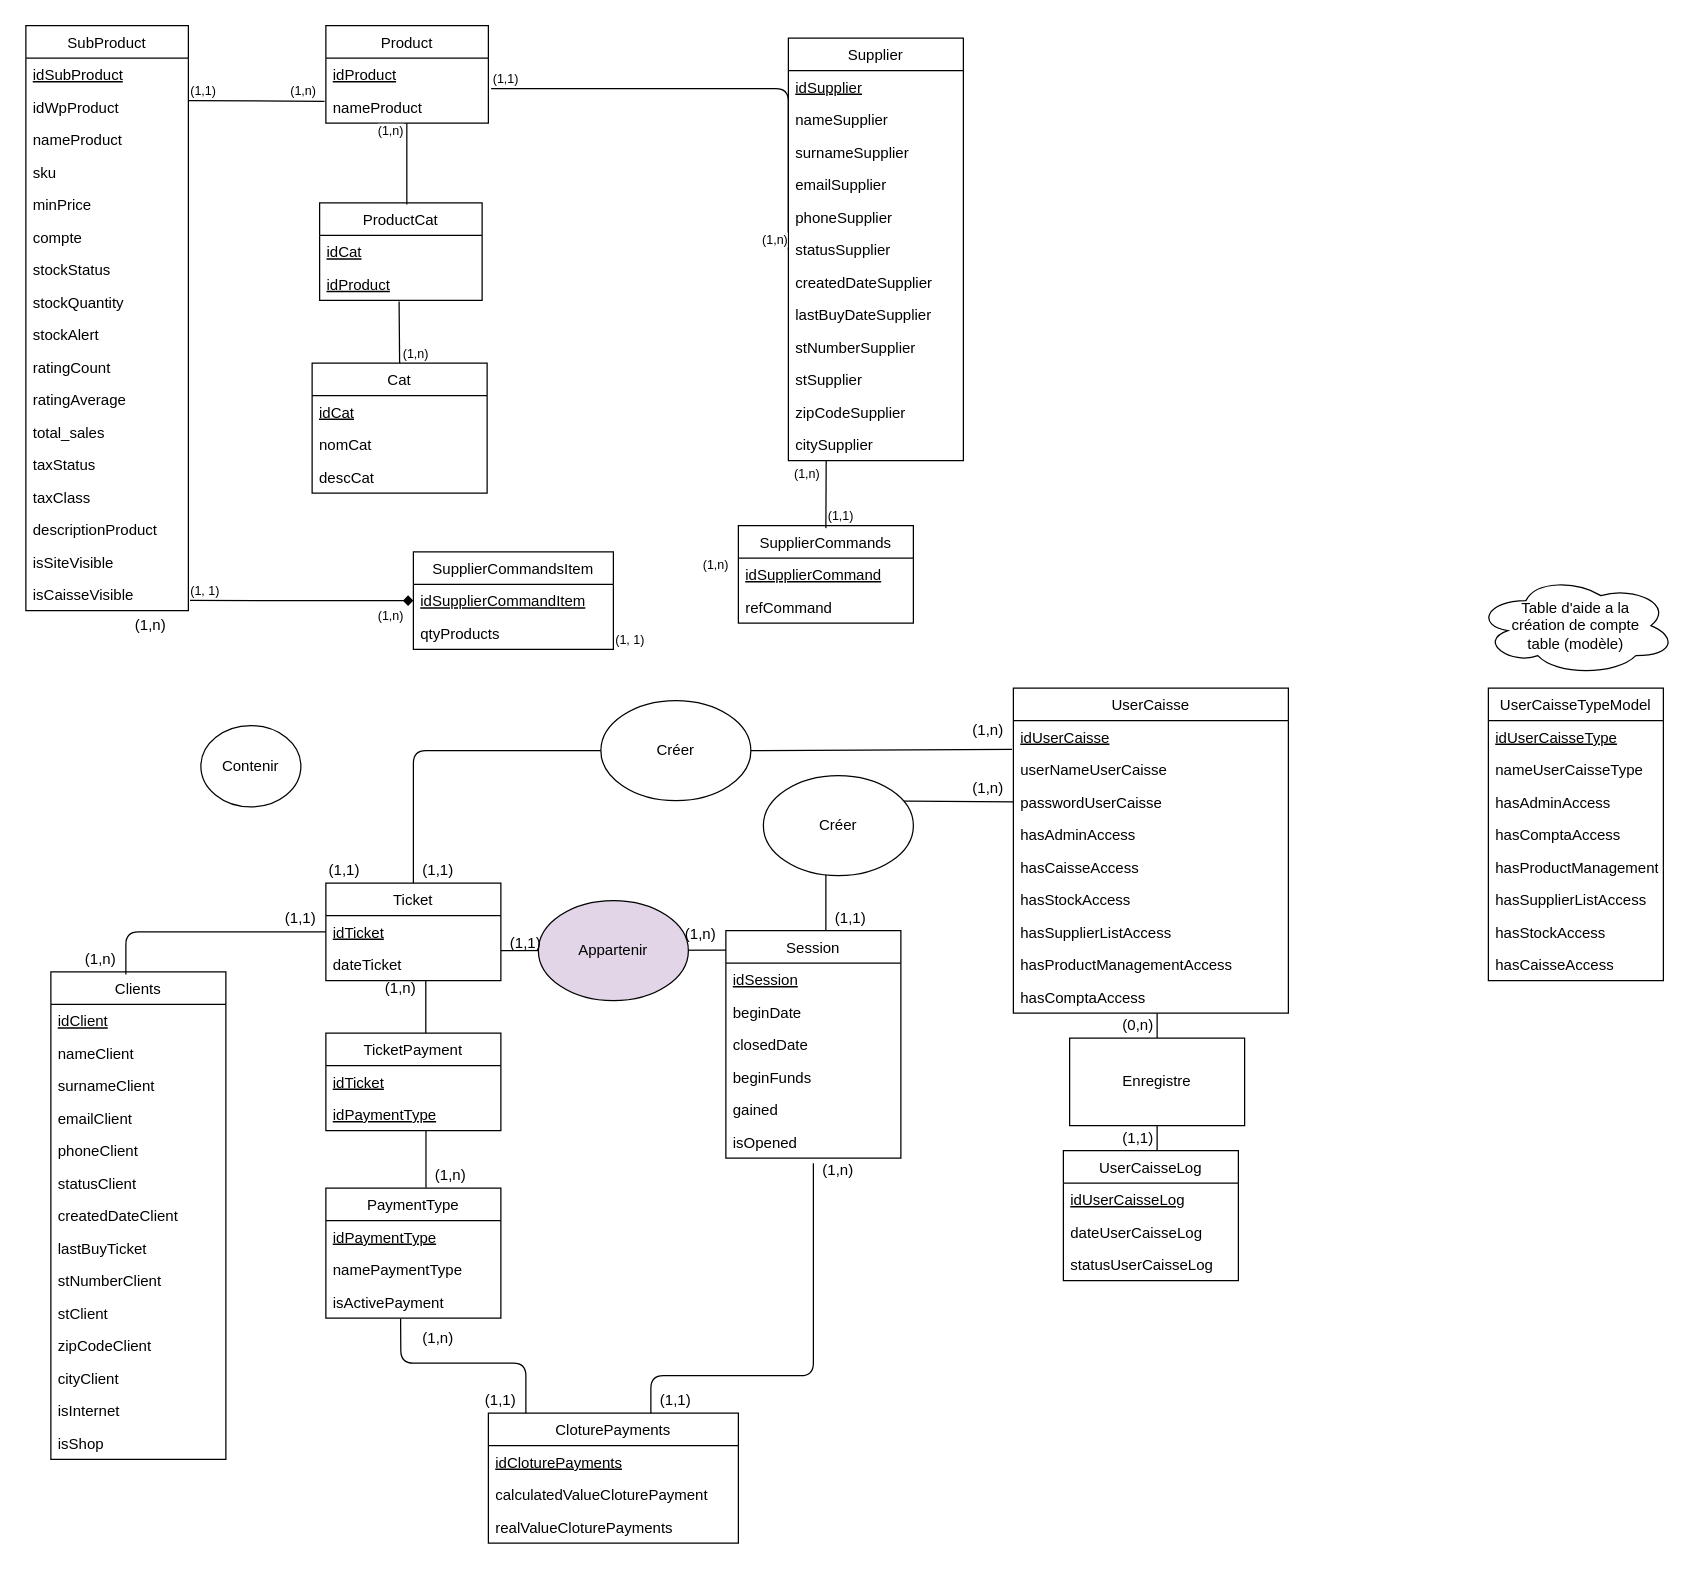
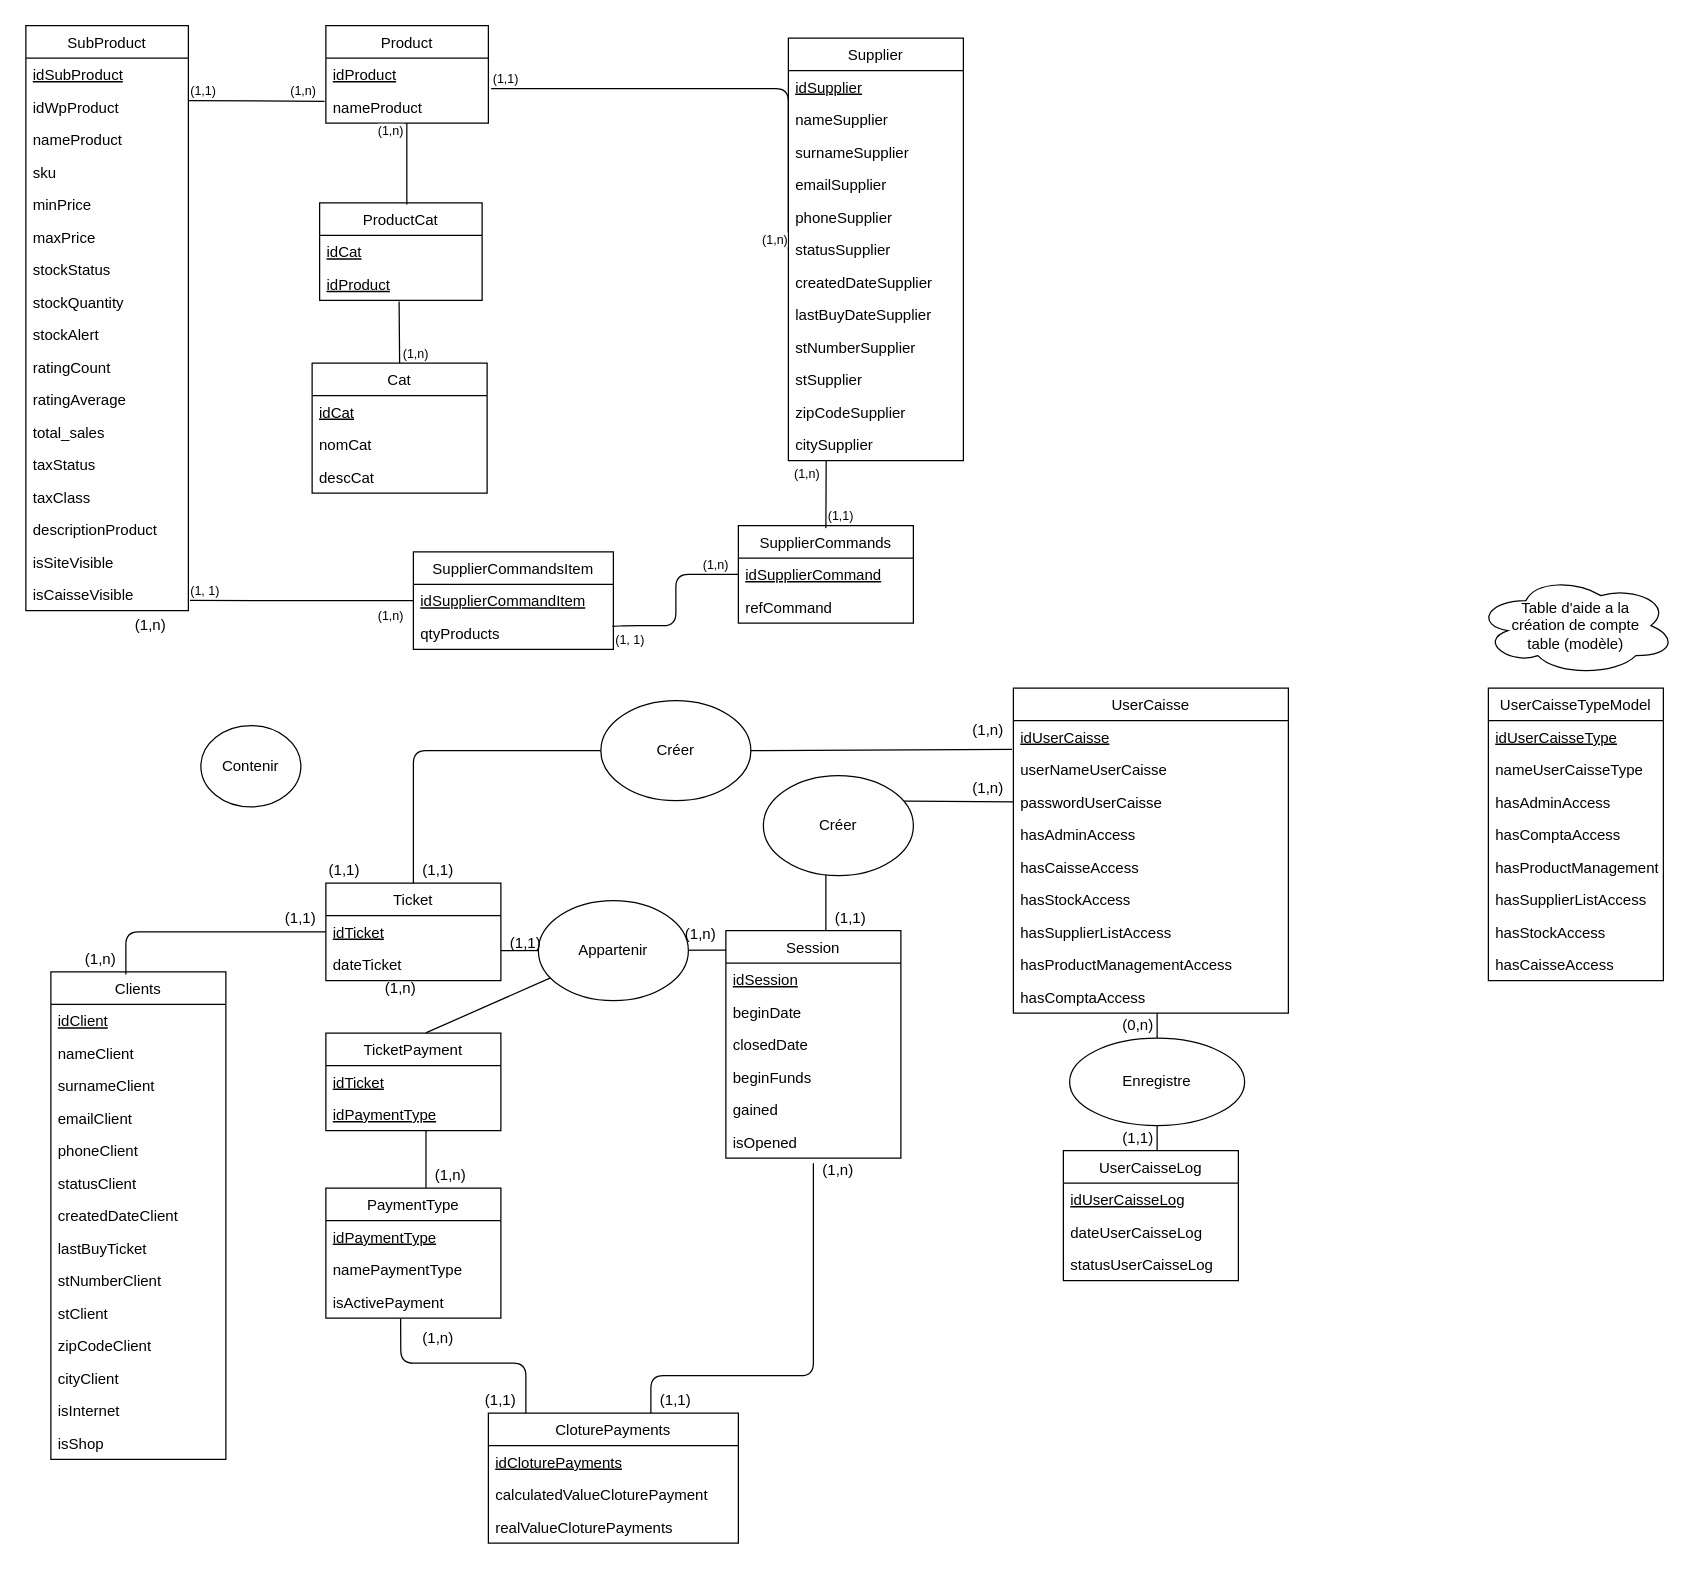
node "compte": label "compte" -> "maxPrice"
edge "idSupplierCommand" -- "qtyProducts": added
edge "isCaisseVisible" -> "idSupplierCommandItem": arrowhead diamond -> none
node "Appartenir": fillcolor #e1d5e7 -> #ffffff
edge "dateTicket" -- "TicketPayment": now "Appartenir" -- "TicketPayment"
node "Enregistre": shape rectangle -> ellipse
